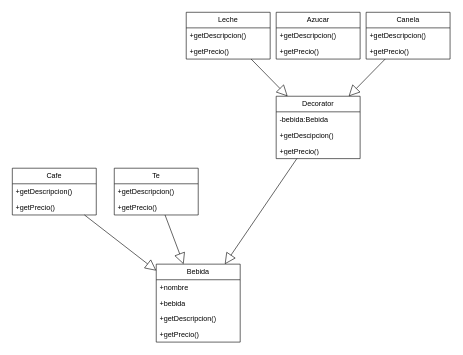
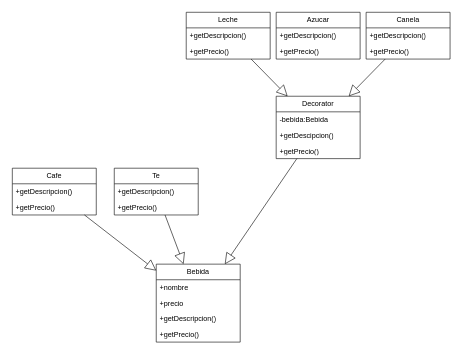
node "+bebida": label "+bebida" -> "+precio"
